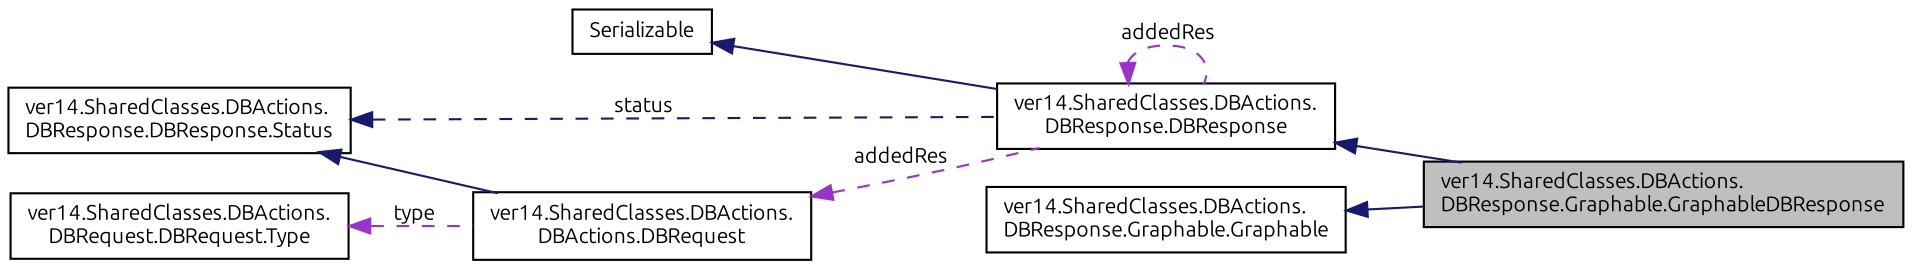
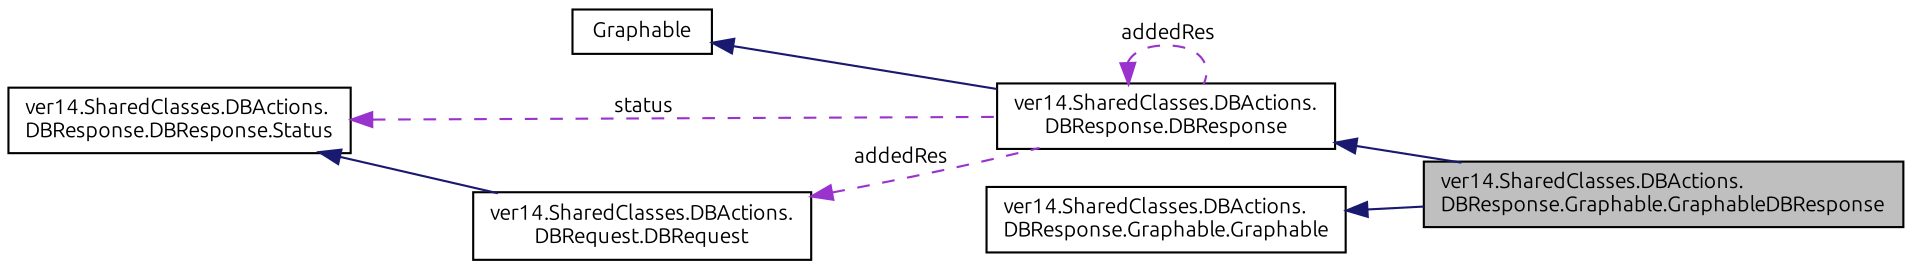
node "Serializable": label "Serializable" -> "Graphable"
edge "ver14.SharedClasses.DBActions. DBResponse.DBResponse" -> "ver14.SharedClasses.DBActions. DBResponse.DBResponse.Status": color midnightblue -> darkorchid3
node "ver14.SharedClasses.DBActions. DBRequest.DBRequest.Type": removed
node "ver14.SharedClasses.DBActions. DBActions.DBRequest": label "ver14.SharedClasses.DBActions. DBActions.DBRequest" -> "ver14.SharedClasses.DBActions. DBRequest.DBRequest"
